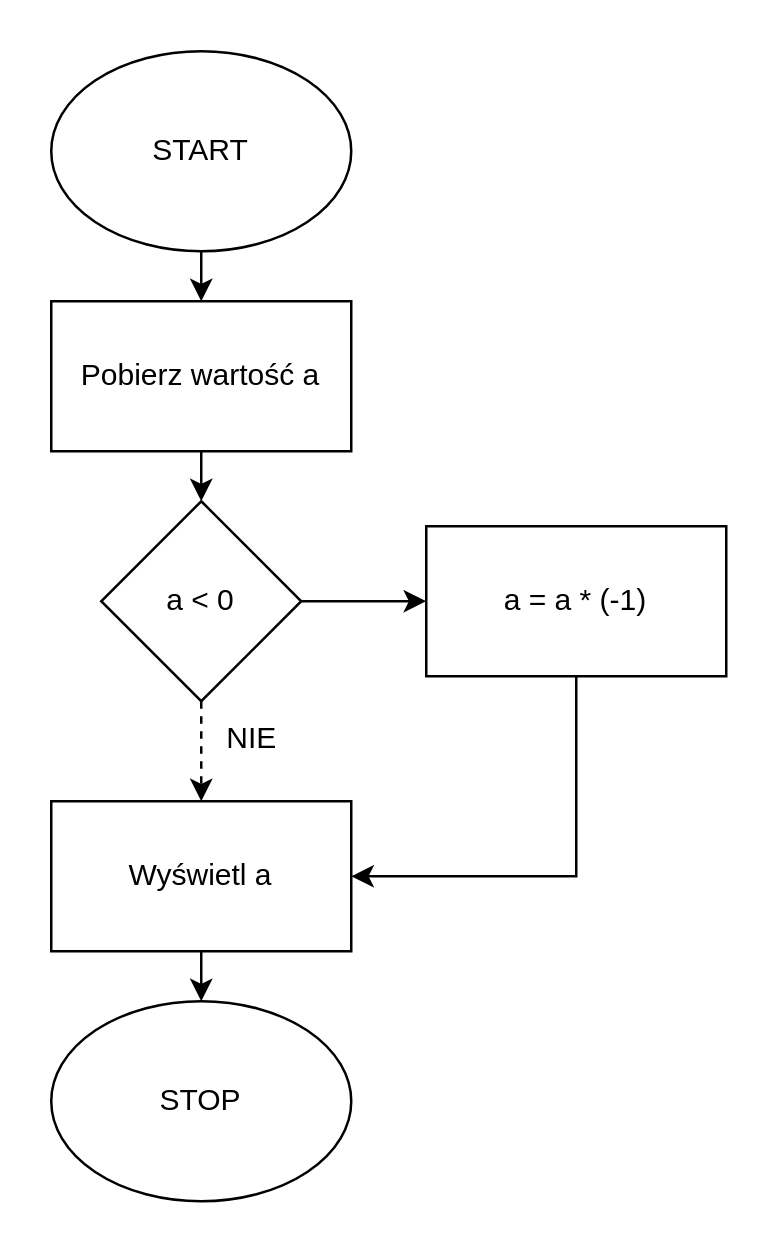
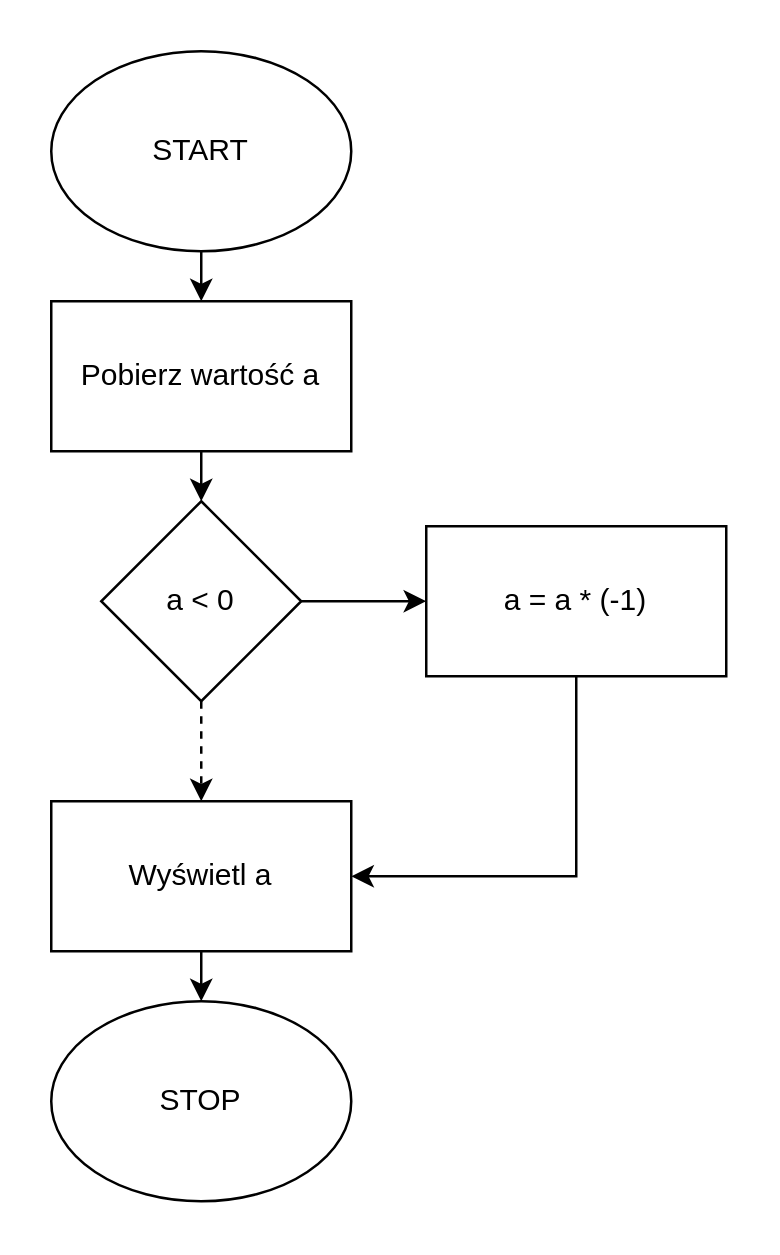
node "NIE": removed
